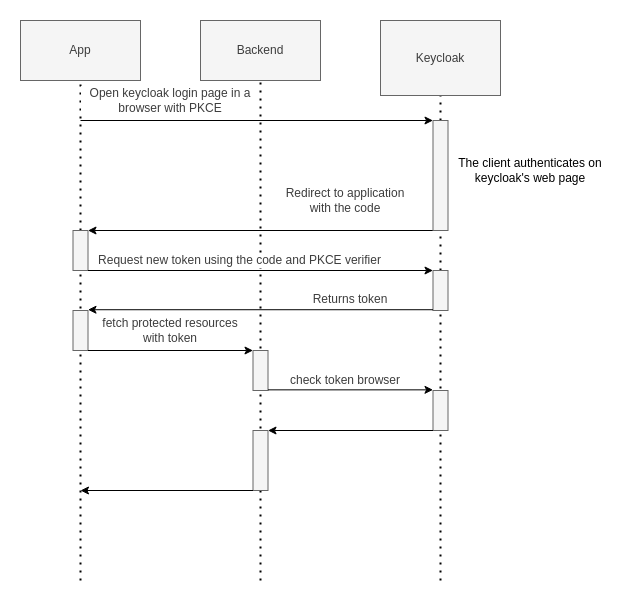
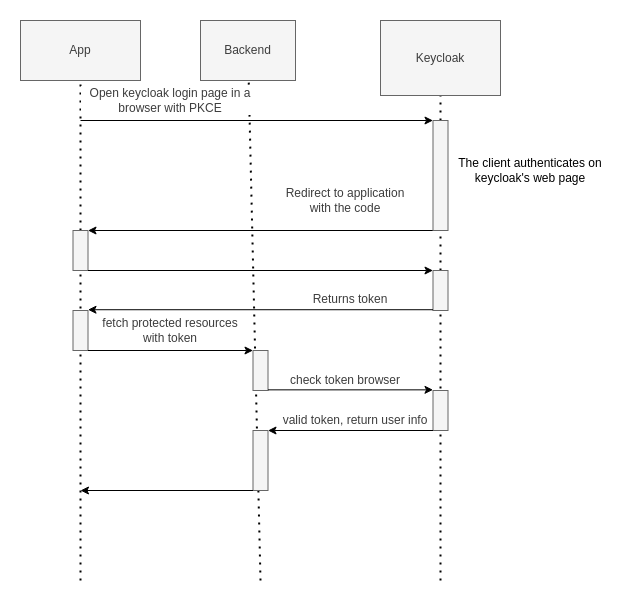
node "Backend": size 120x60 -> 95x60
node "Request new token using the code and PKCE verifier": removed
node "valid token, return user info": added
